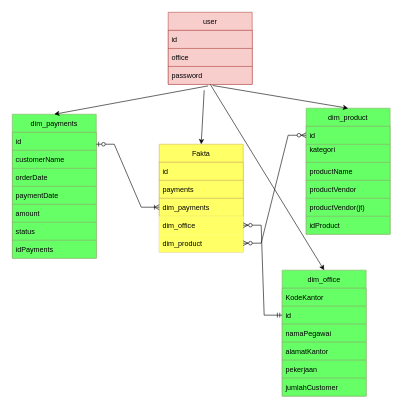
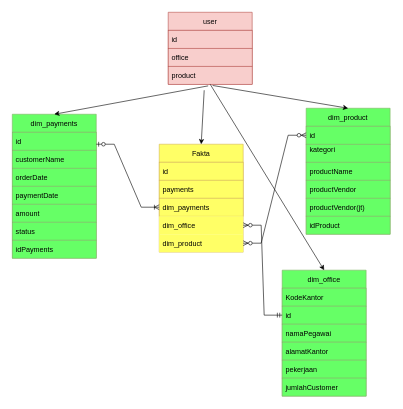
node "password": label "password" -> "product"
